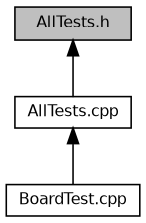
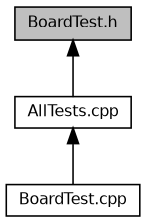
node "AllTests.h": label "AllTests.h" -> "BoardTest.h"
